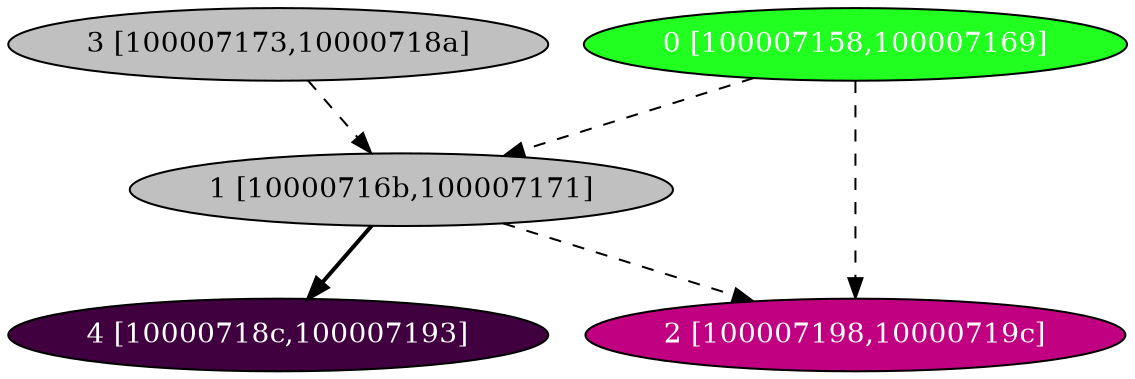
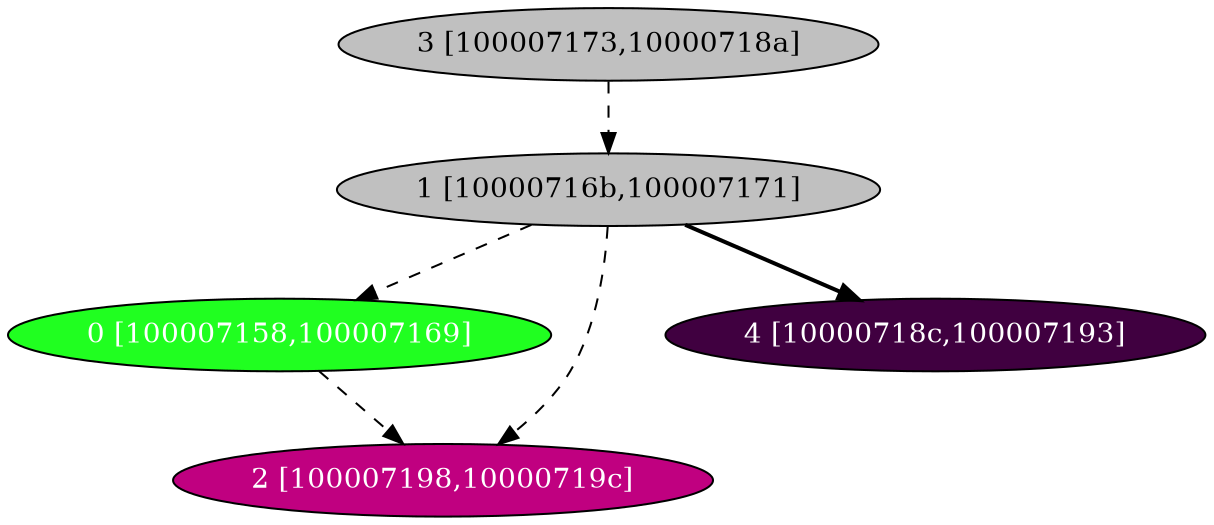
edge "0 [100007158,100007169]" -> "1 [10000716b,100007171]": reversed
